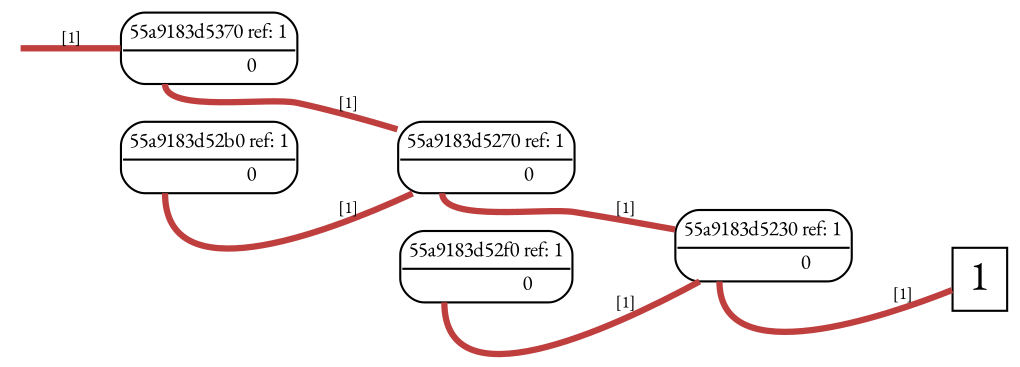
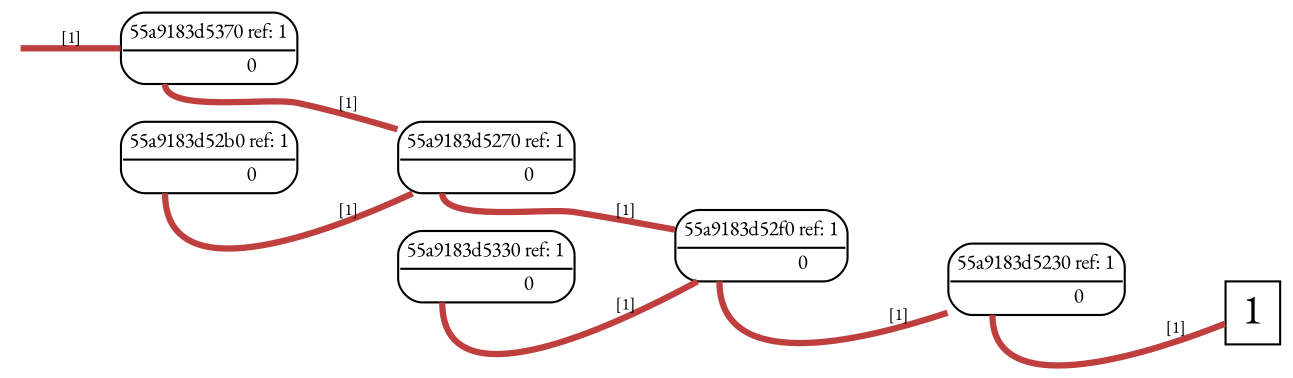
edge "55a9183d5270 ref: 1" -- "55a9183d5230 ref: 1": now "55a9183d5270 ref: 1" -- "55a9183d52f0 ref: 1"
node "55a9183d5330 ref: 1": added
